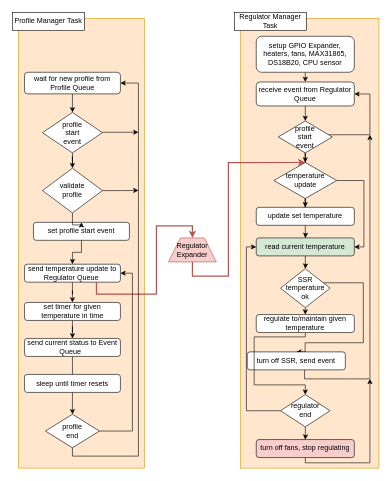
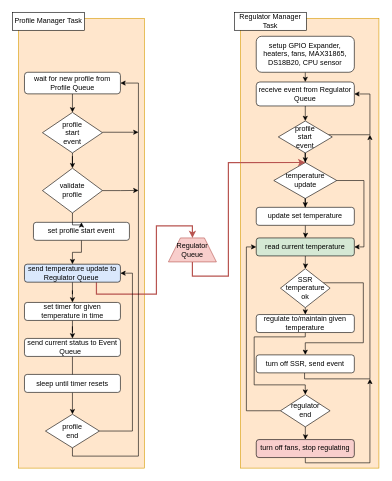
node "Regulator Expander": label "Regulator Expander" -> "Regulator Queue"
node "send temperature update to Regulator Queue": fillcolor #ffffff -> #dae8fc
node "turn off SSR, send event": moved (296, 361) -> (305, 364)
